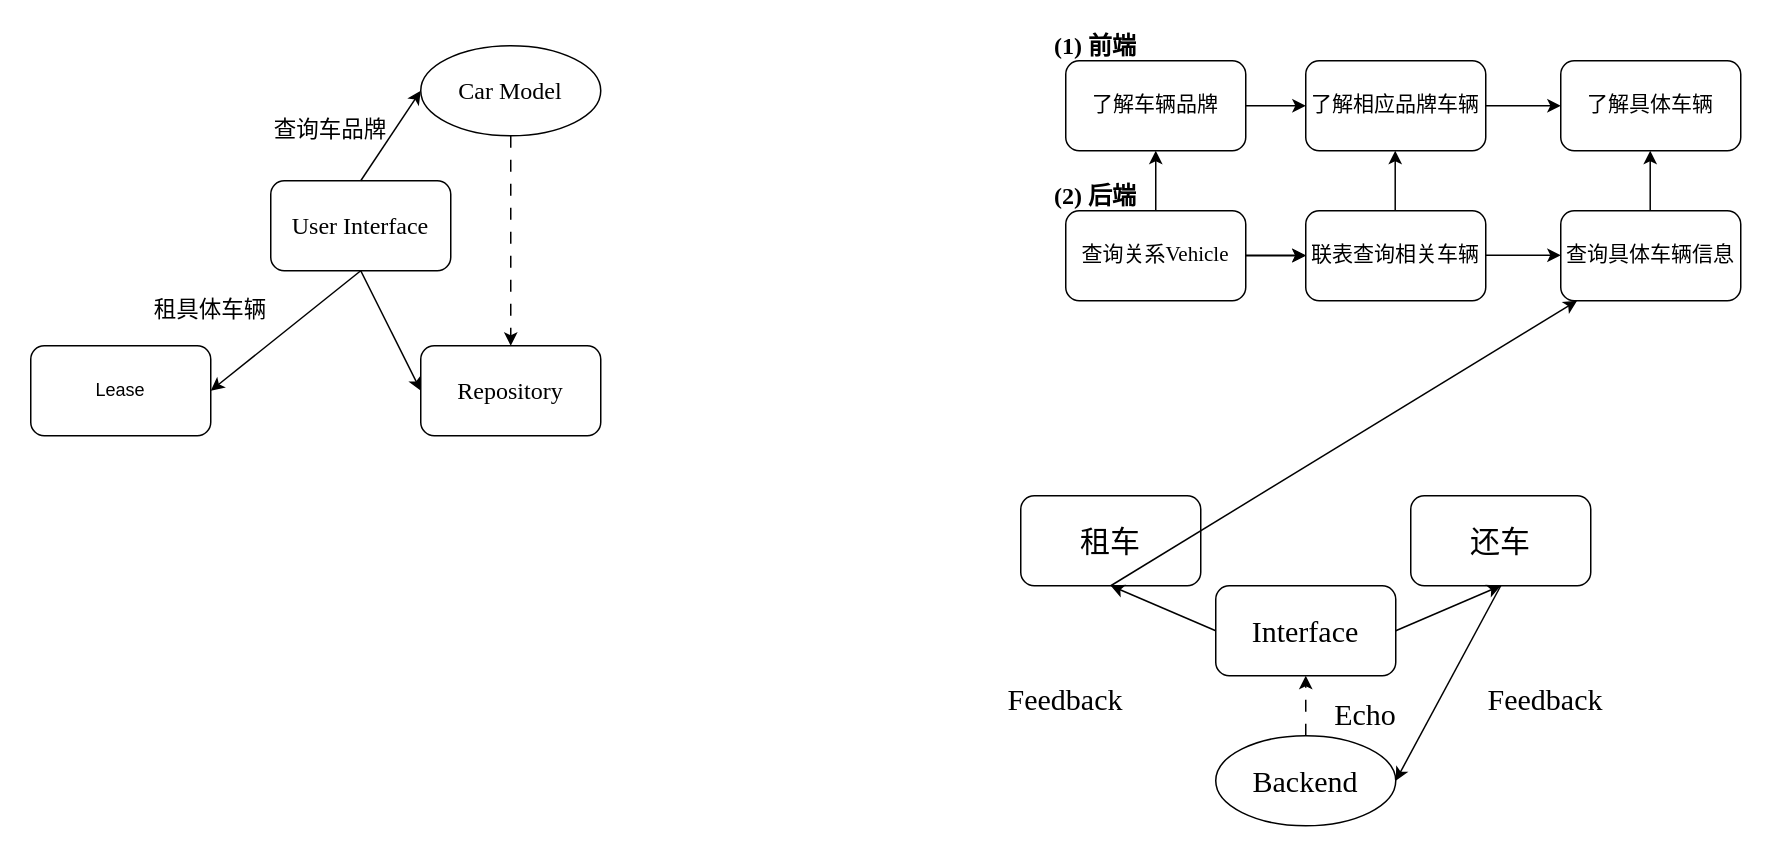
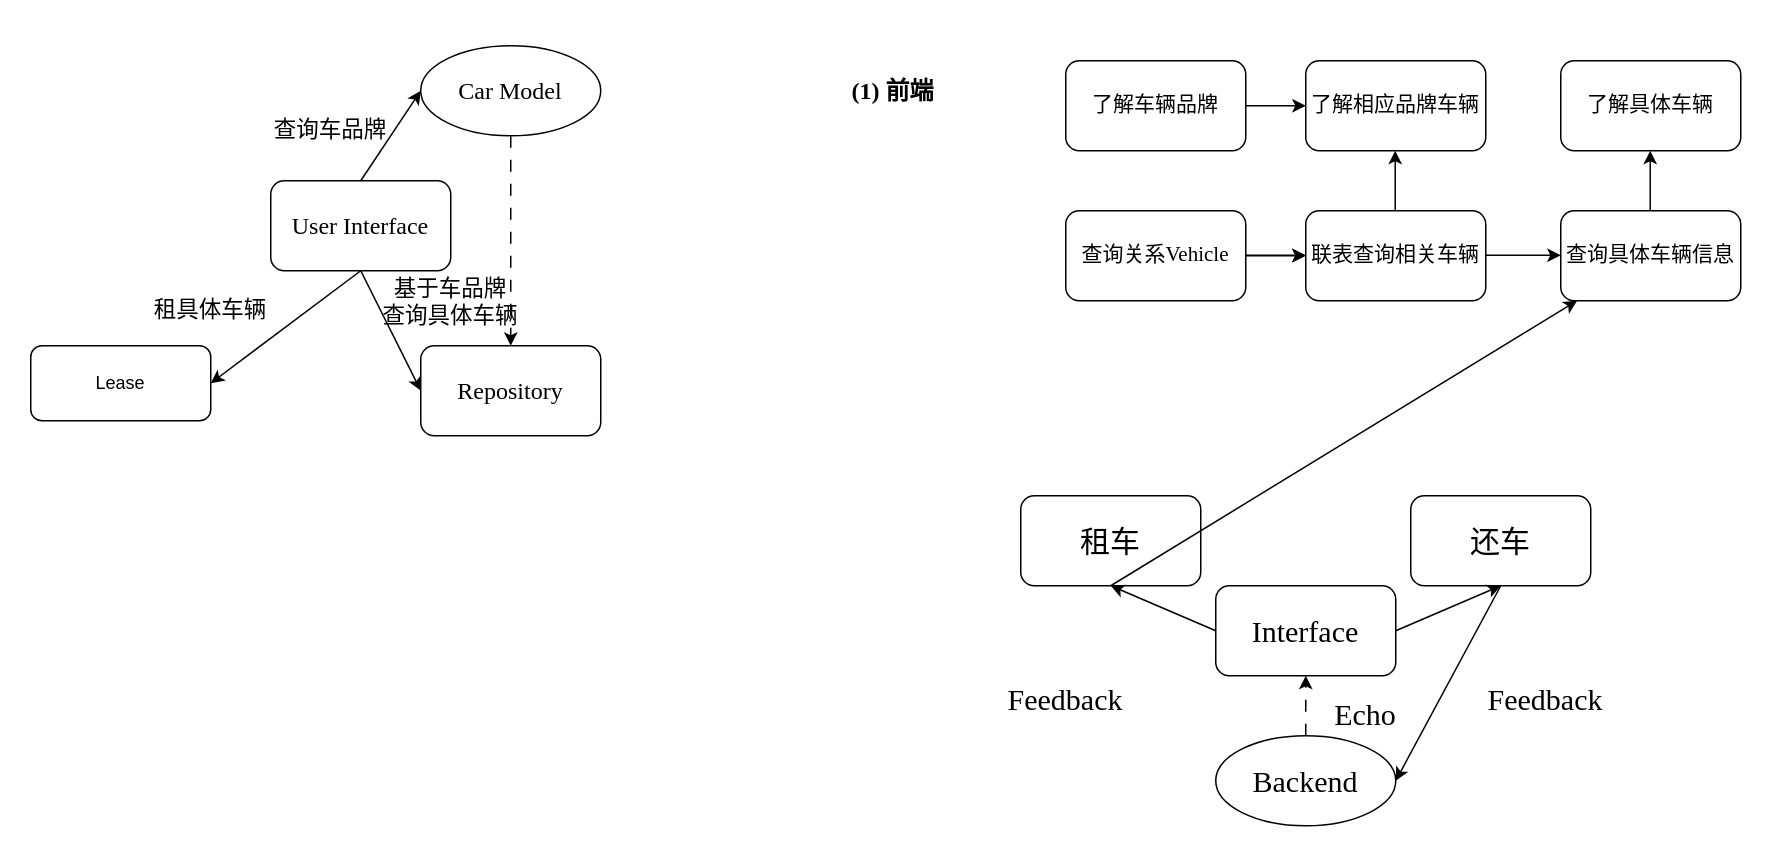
node "(1) 前端": moved (1096, 46) -> (893, 91)
edge "了解相应品牌车辆" -> "了解具体车辆": removed
edge "查询关系Vehicle" -> "了解车辆品牌": removed
node "(2) 后端": removed
node "基于车品牌 查询具体车辆": added
node "Lease": size 180x90 -> 180x75
